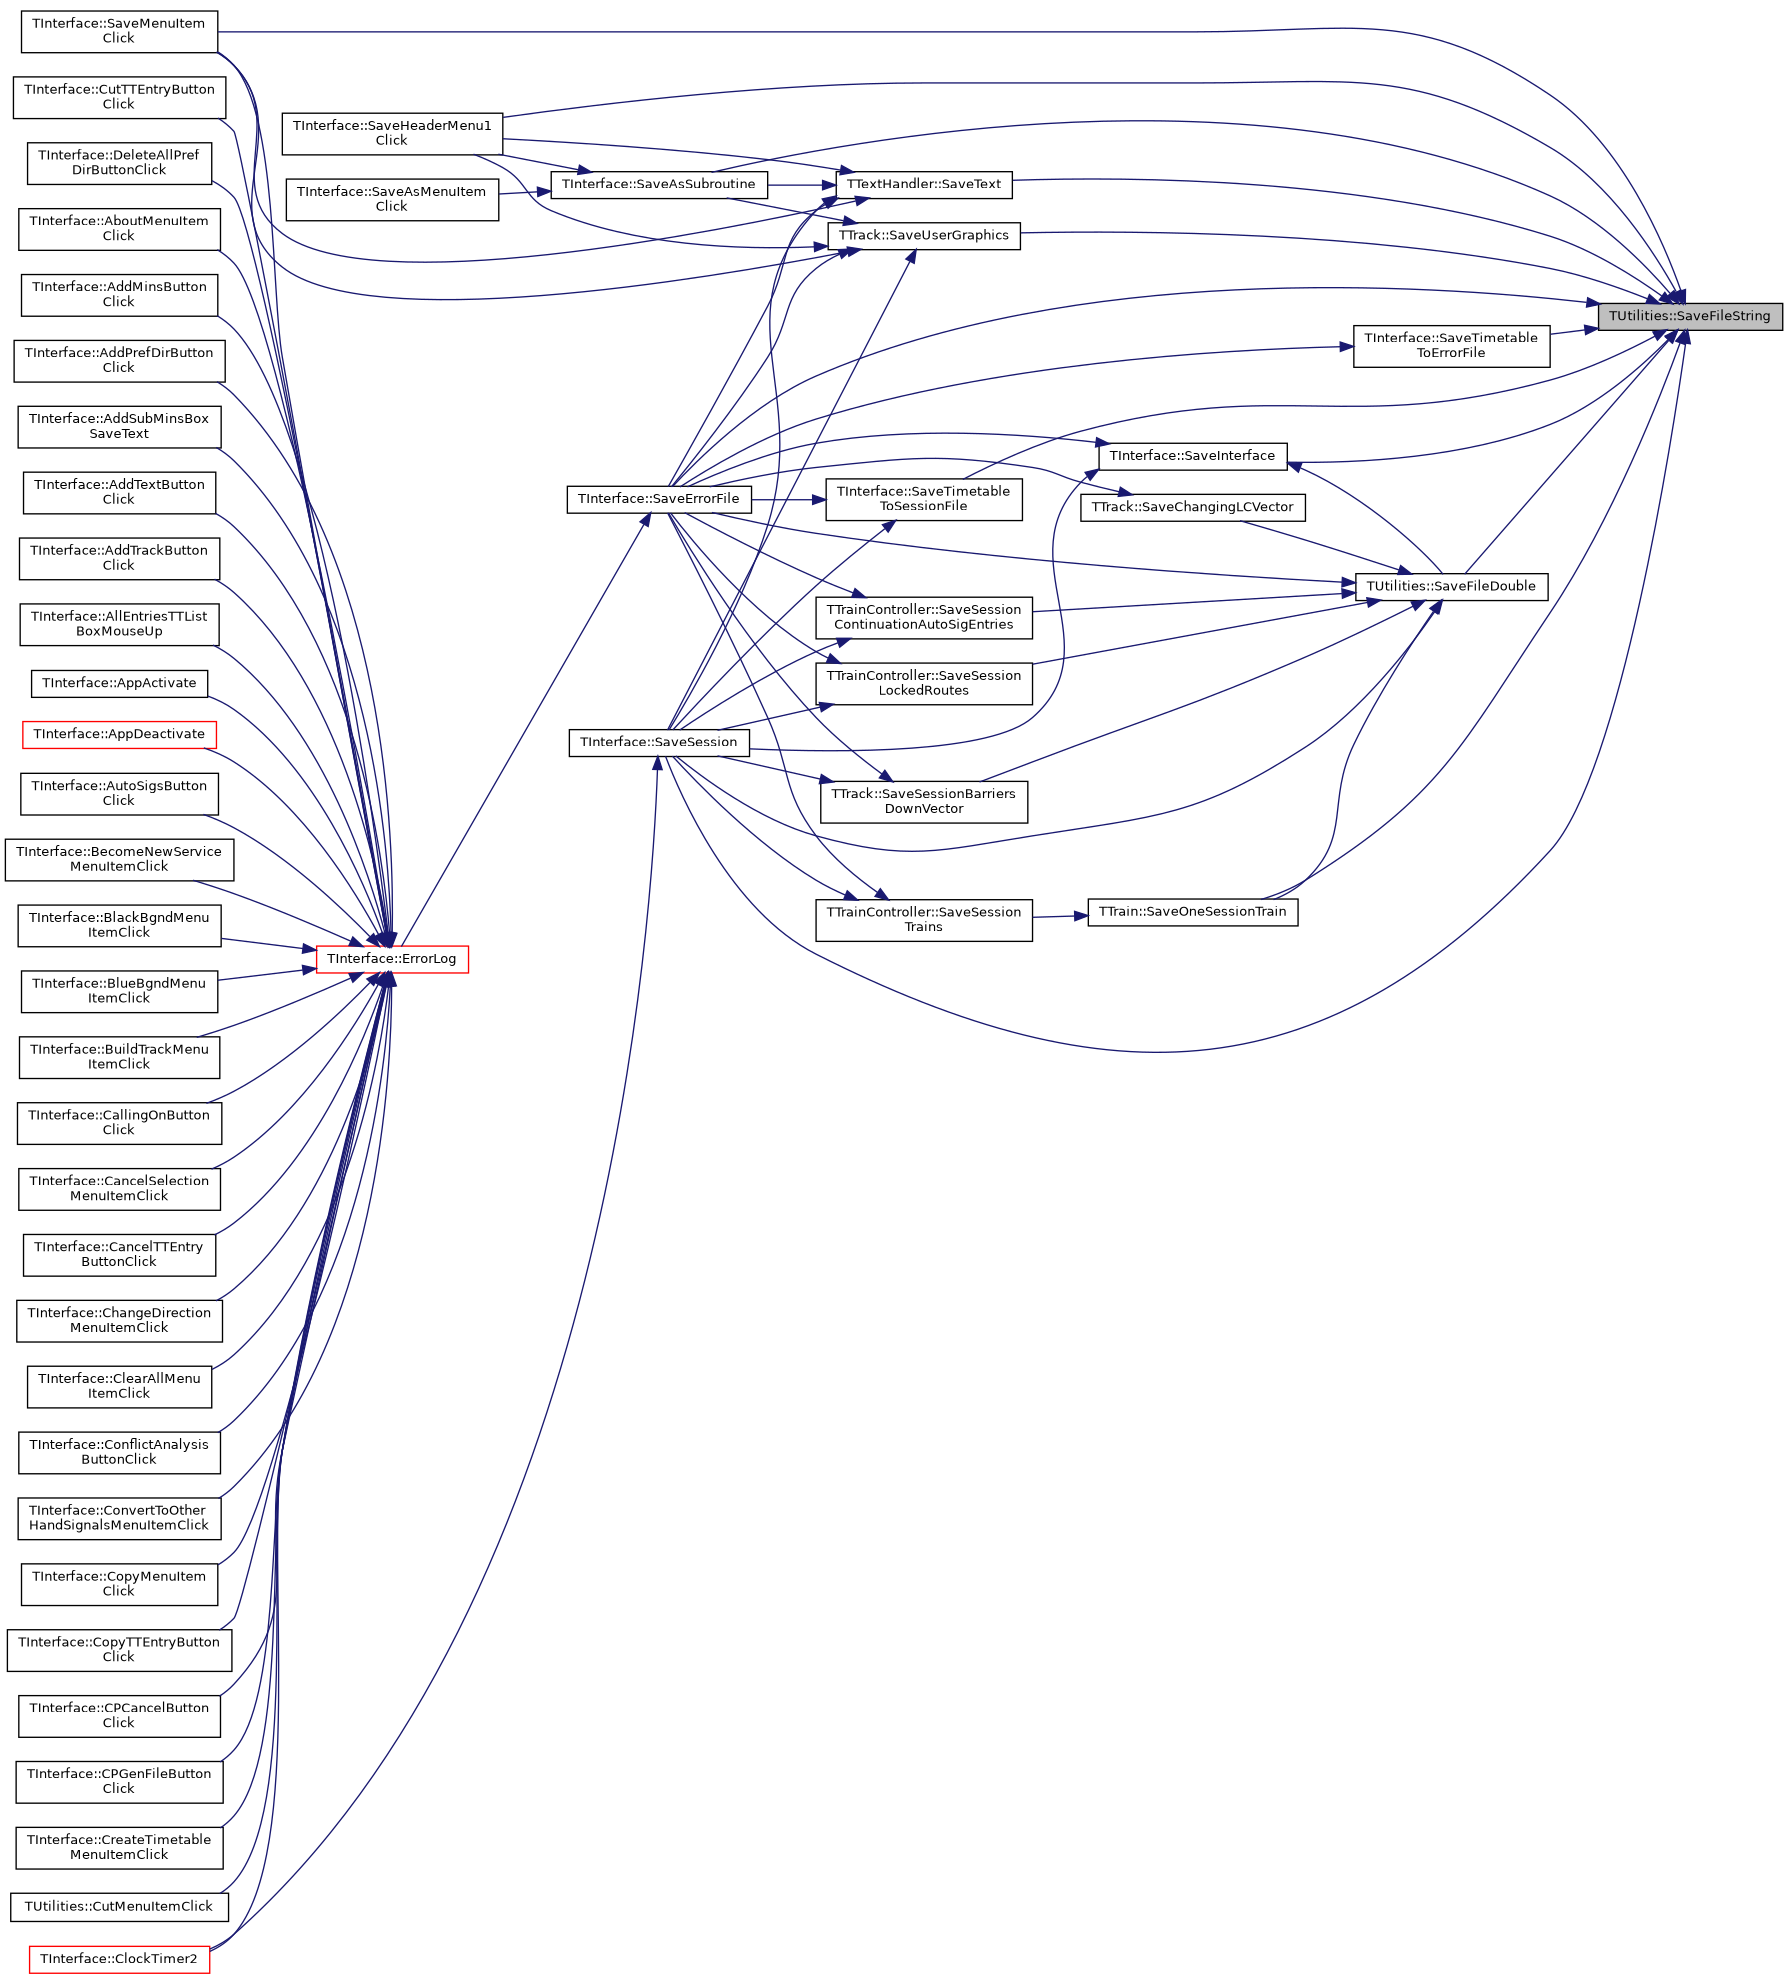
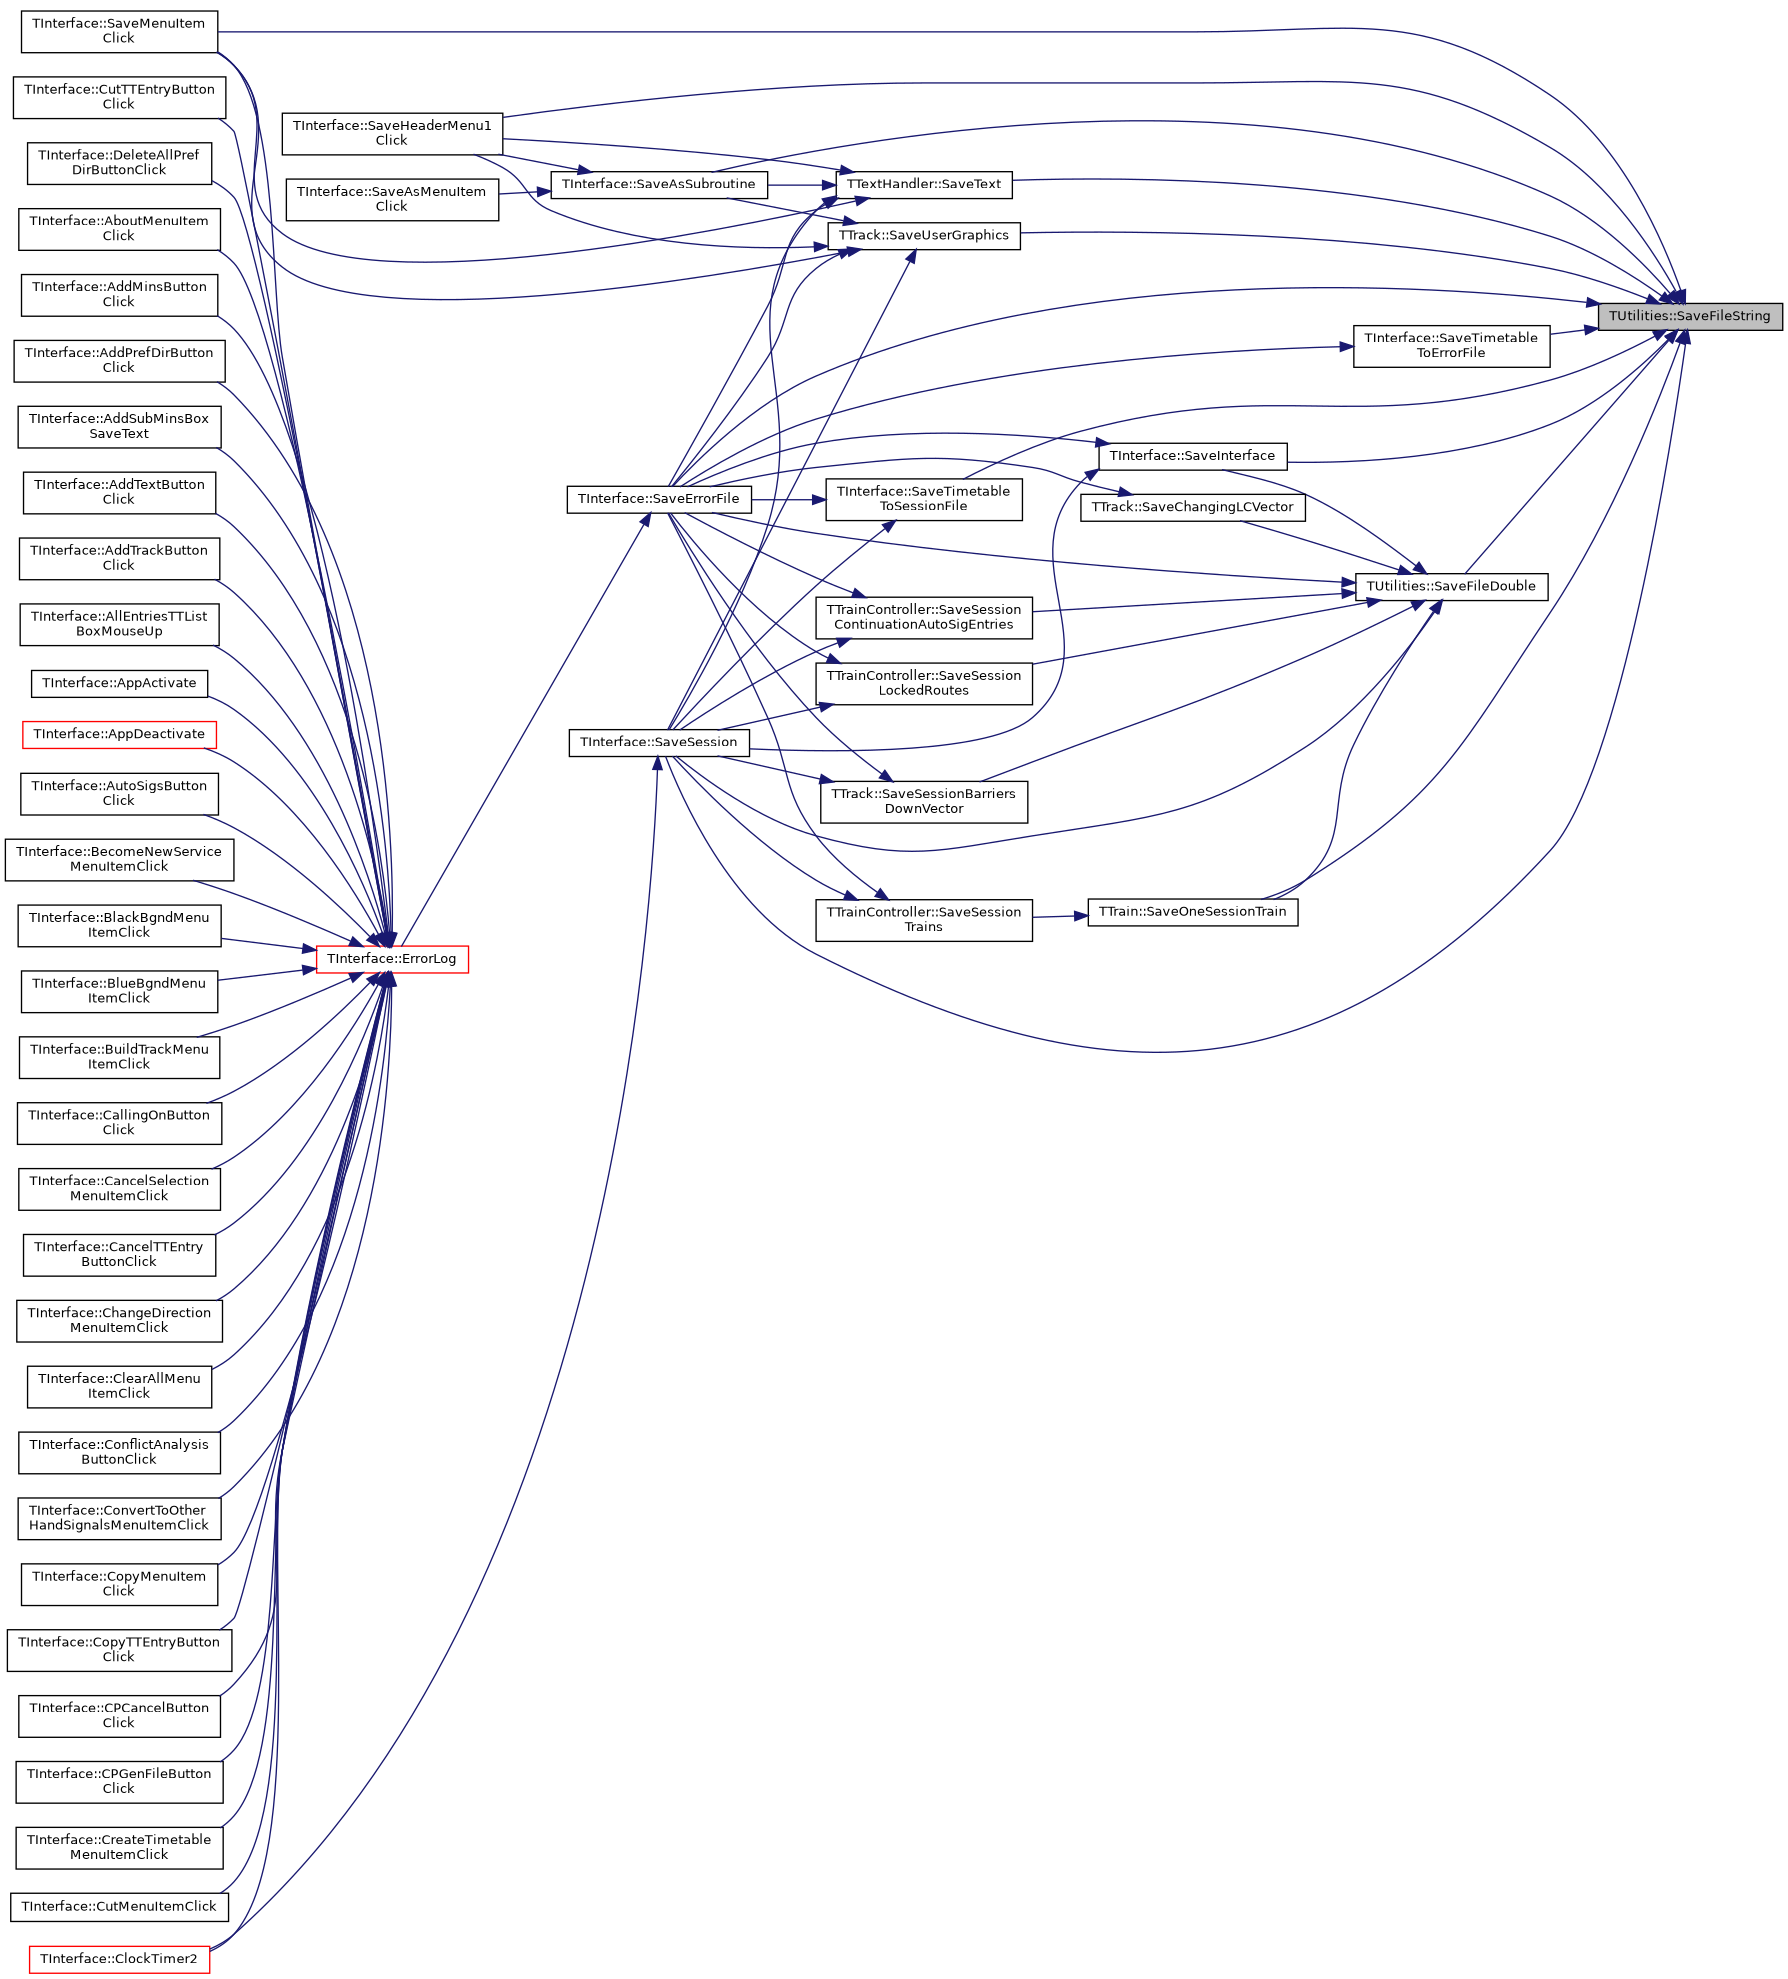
edge "TUtilities::SaveFileDouble" -> "TInterface::SaveInterface": reversed
node "TUtilities::CutMenuItemClick": label "TUtilities::CutMenuItemClick" -> "TInterface::CutMenuItemClick"
